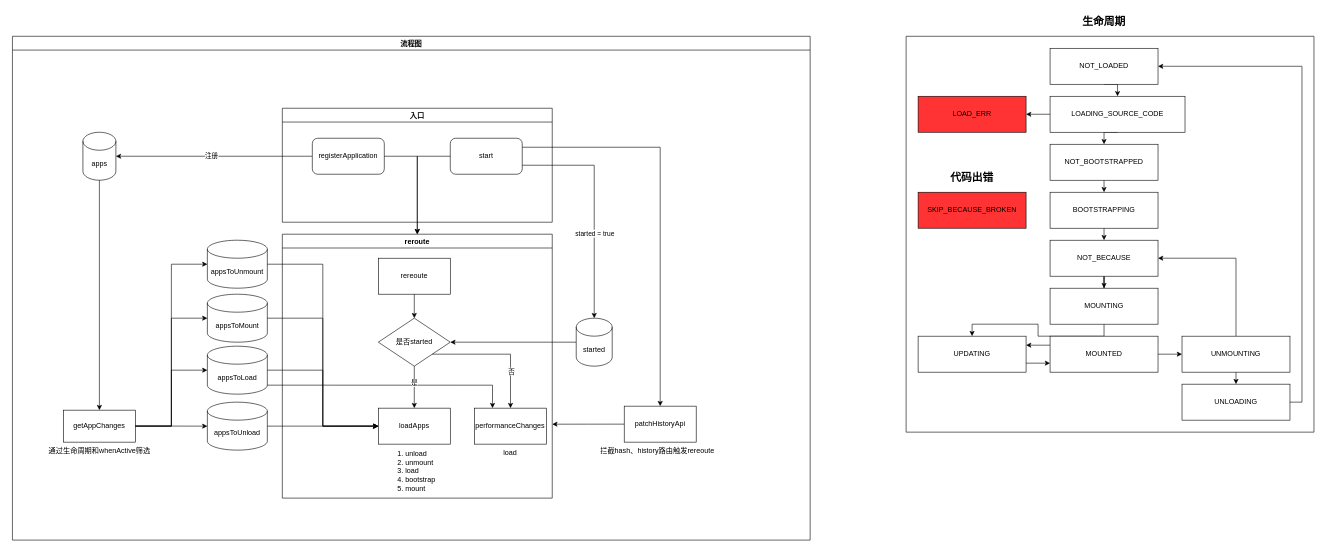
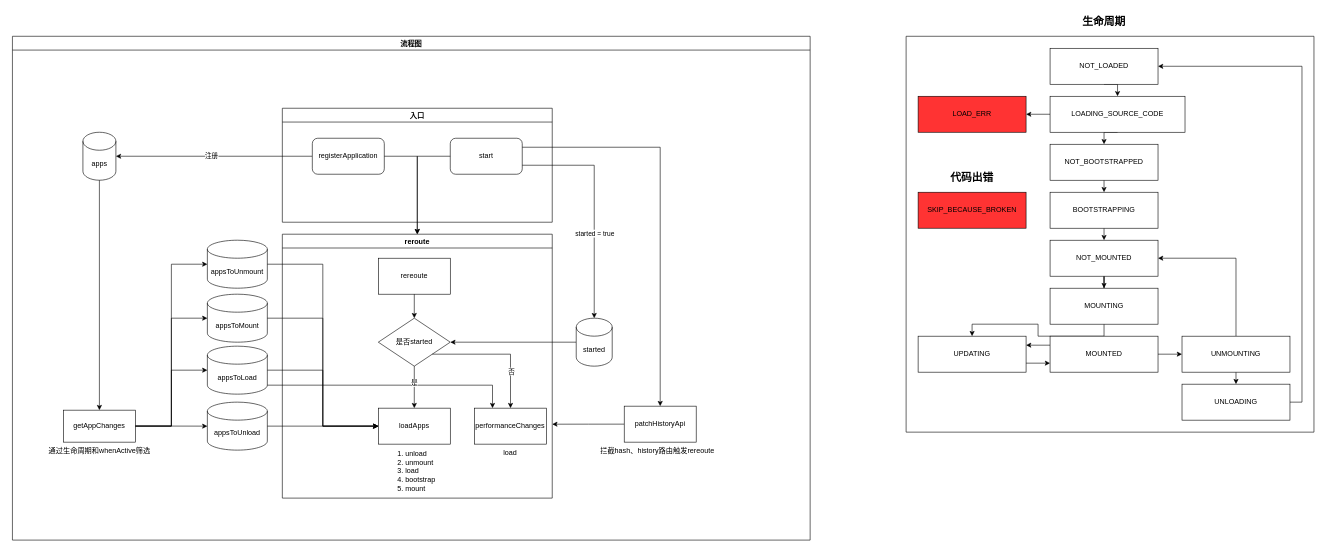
node "NOT_BECAUSE": label "NOT_BECAUSE" -> "NOT_MOUNTED"
